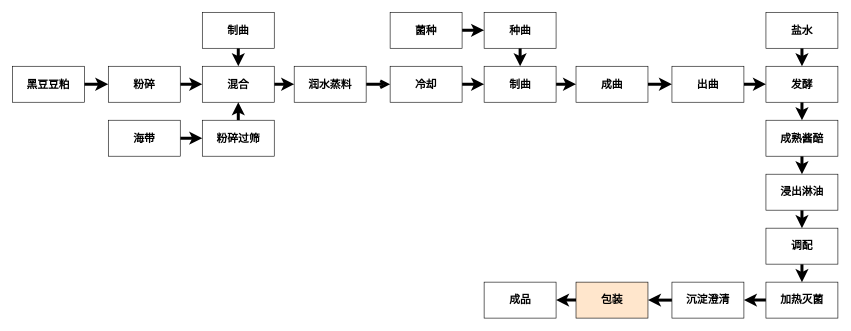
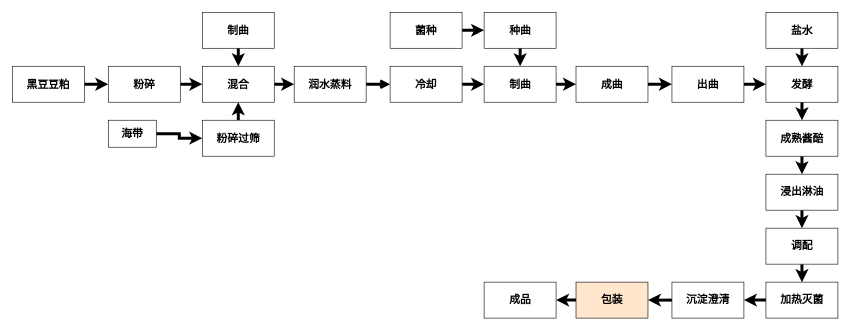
node "海带": size 72x36 -> 48x27
